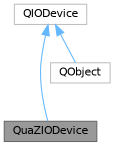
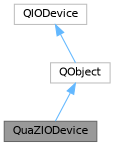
edge "QuaZIODevice" -> "QIODevice": now "QuaZIODevice" -> "QObject"
